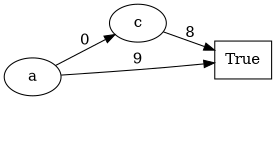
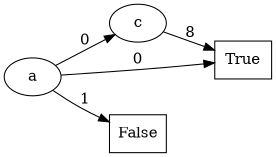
edge "a" -> "True": label "9" -> "0"
node "False": added
